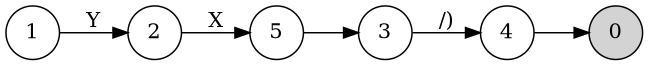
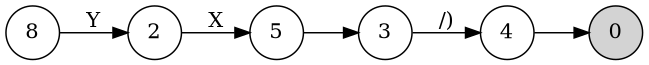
node "1": label "1" -> "8"
